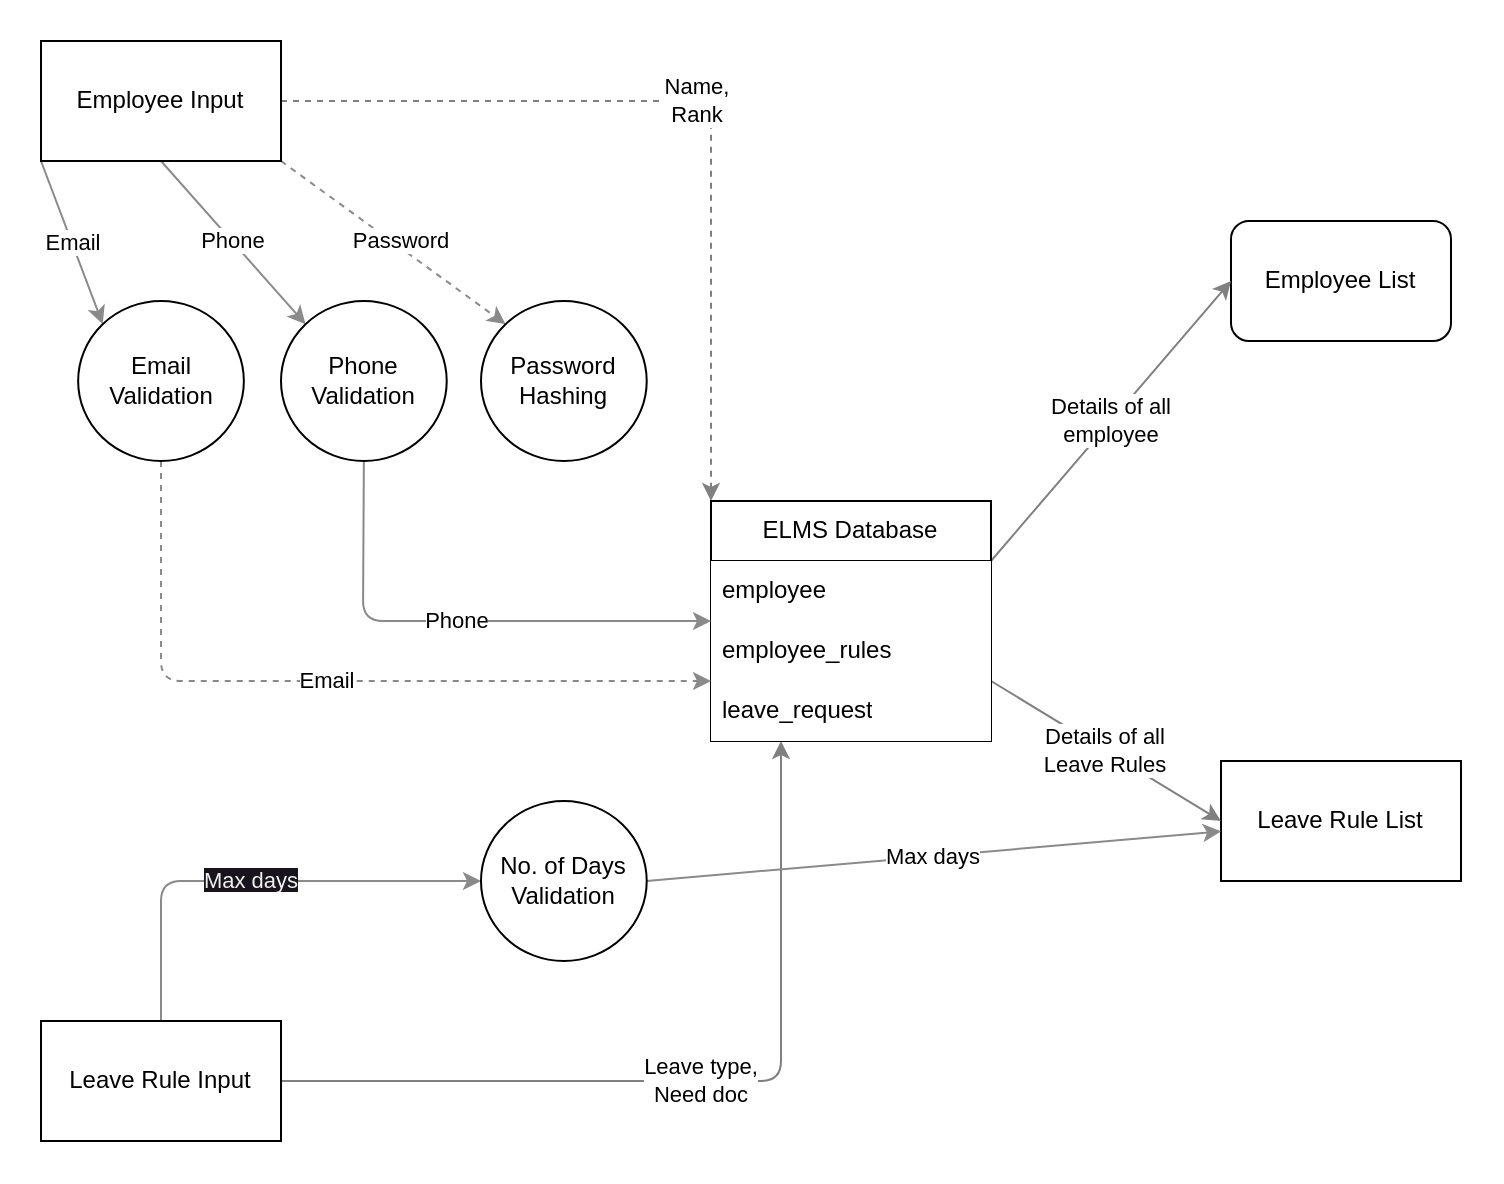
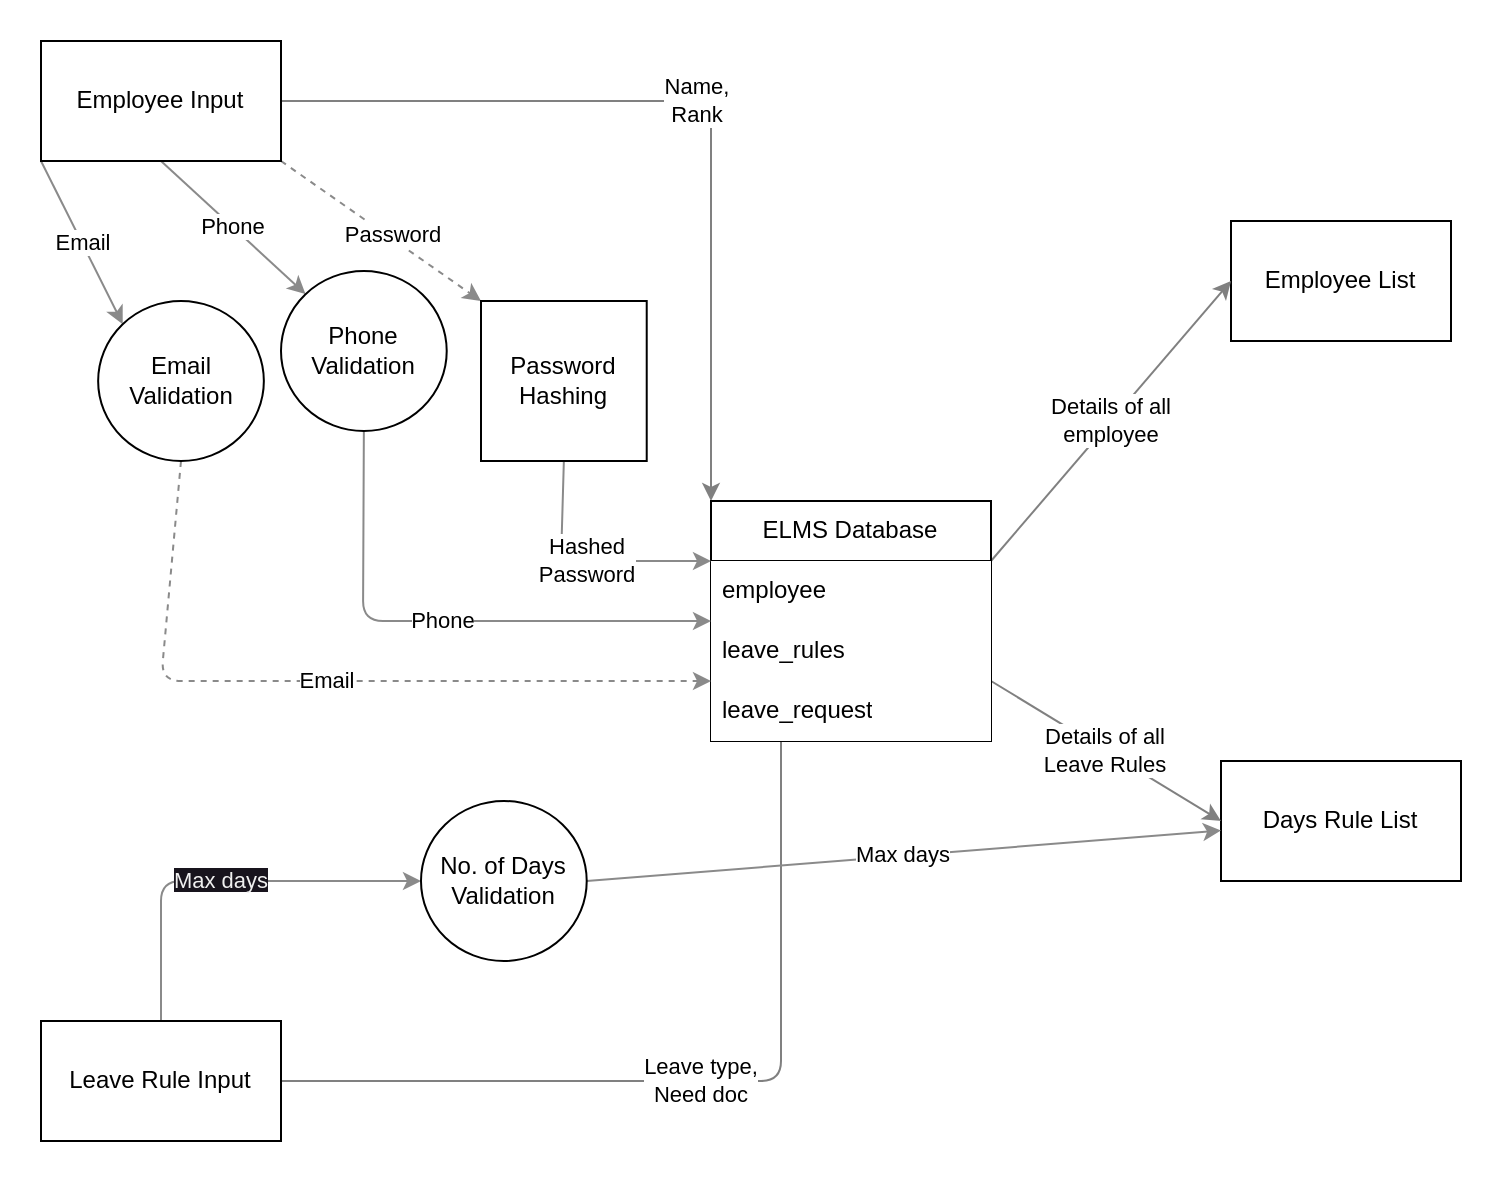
edge "Employee Input" -> "ELMS Database": style dashed -> solid
node "Employee List": shape rounded rectangle -> rectangle
node "Email Validation": moved (161, 381) -> (181, 381)
node "Phone Validation": moved (364, 381) -> (364, 351)
node "Password Hashing": shape ellipse -> rectangle
edge "Password Hashing" -> "ELMS Database": added, label "Hashed Password"
node "employee_rules": label "employee_rules" -> "leave_rules"
edge "Leave Rule Input" -> "ELMS Database": arrowhead classic -> none
node "Leave Rule List": label "Leave Rule List" -> "Days Rule List"
node "No. of Days Validation": moved (564, 881) -> (504, 881)
